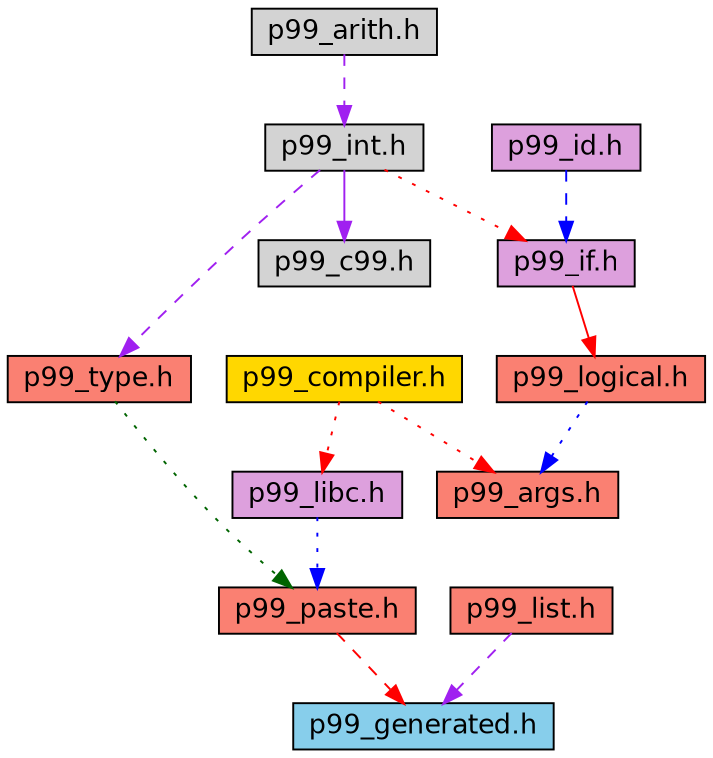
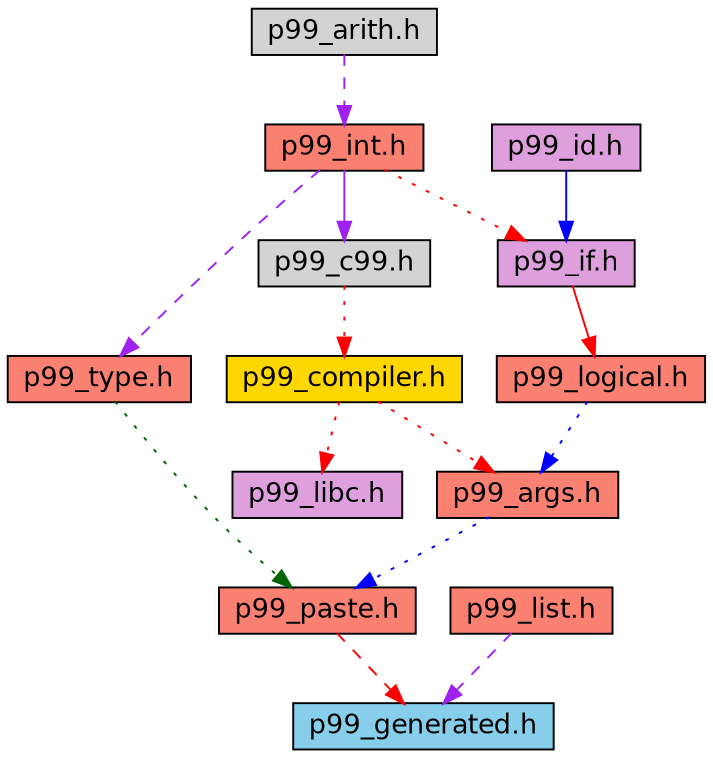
node "p99_int.h": fillcolor lightgrey -> salmon
edge "p99_id.h" -> "p99_if.h": style dashed -> solid
edge "p99_c99.h" -> "p99_compiler.h": added
edge "p99_libc.h" -> "p99_paste.h": now "p99_args.h" -> "p99_paste.h"
